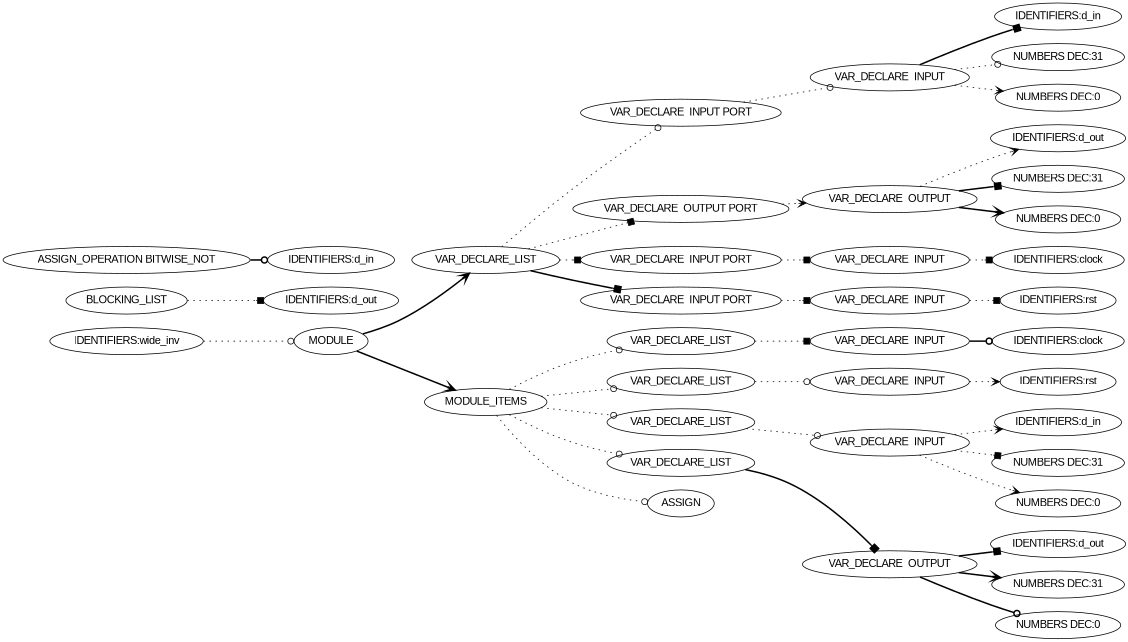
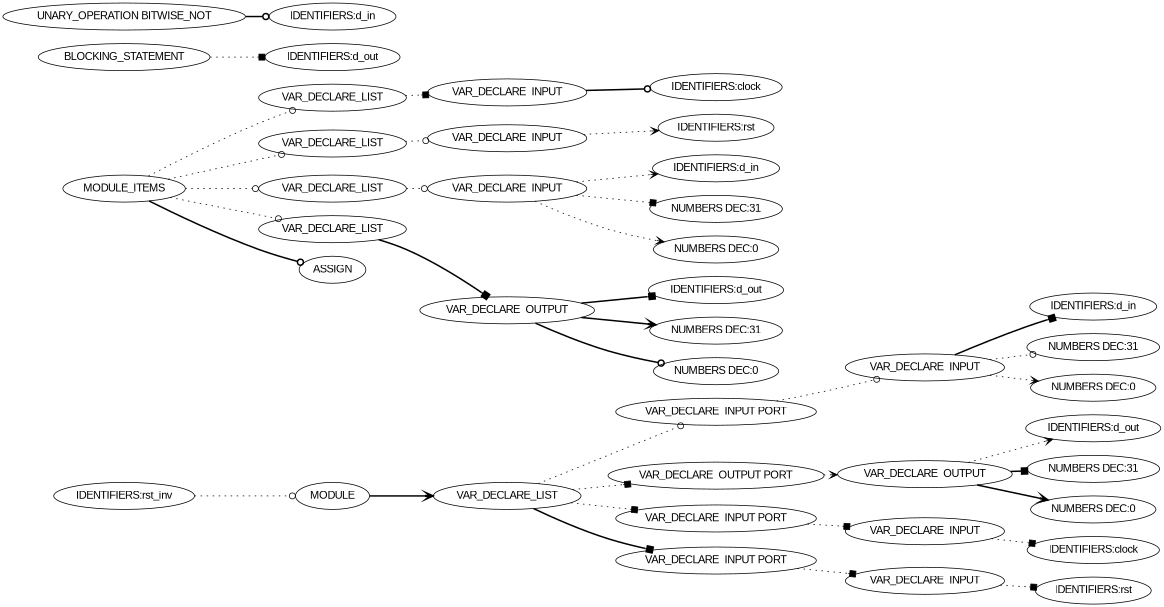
node "ASSIGN_OPERATION BITWISE_NOT": label "ASSIGN_OPERATION BITWISE_NOT" -> "UNARY_OPERATION BITWISE_NOT"
node "BLOCKING_LIST": label "BLOCKING_LIST" -> "BLOCKING_STATEMENT"
node "IDENTIFIERS:wide_inv": label "IDENTIFIERS:wide_inv" -> "IDENTIFIERS:rst_inv"
edge "MODULE" -> "MODULE_ITEMS": removed
edge "MODULE_ITEMS" -> "ASSIGN": style dotted -> bold
